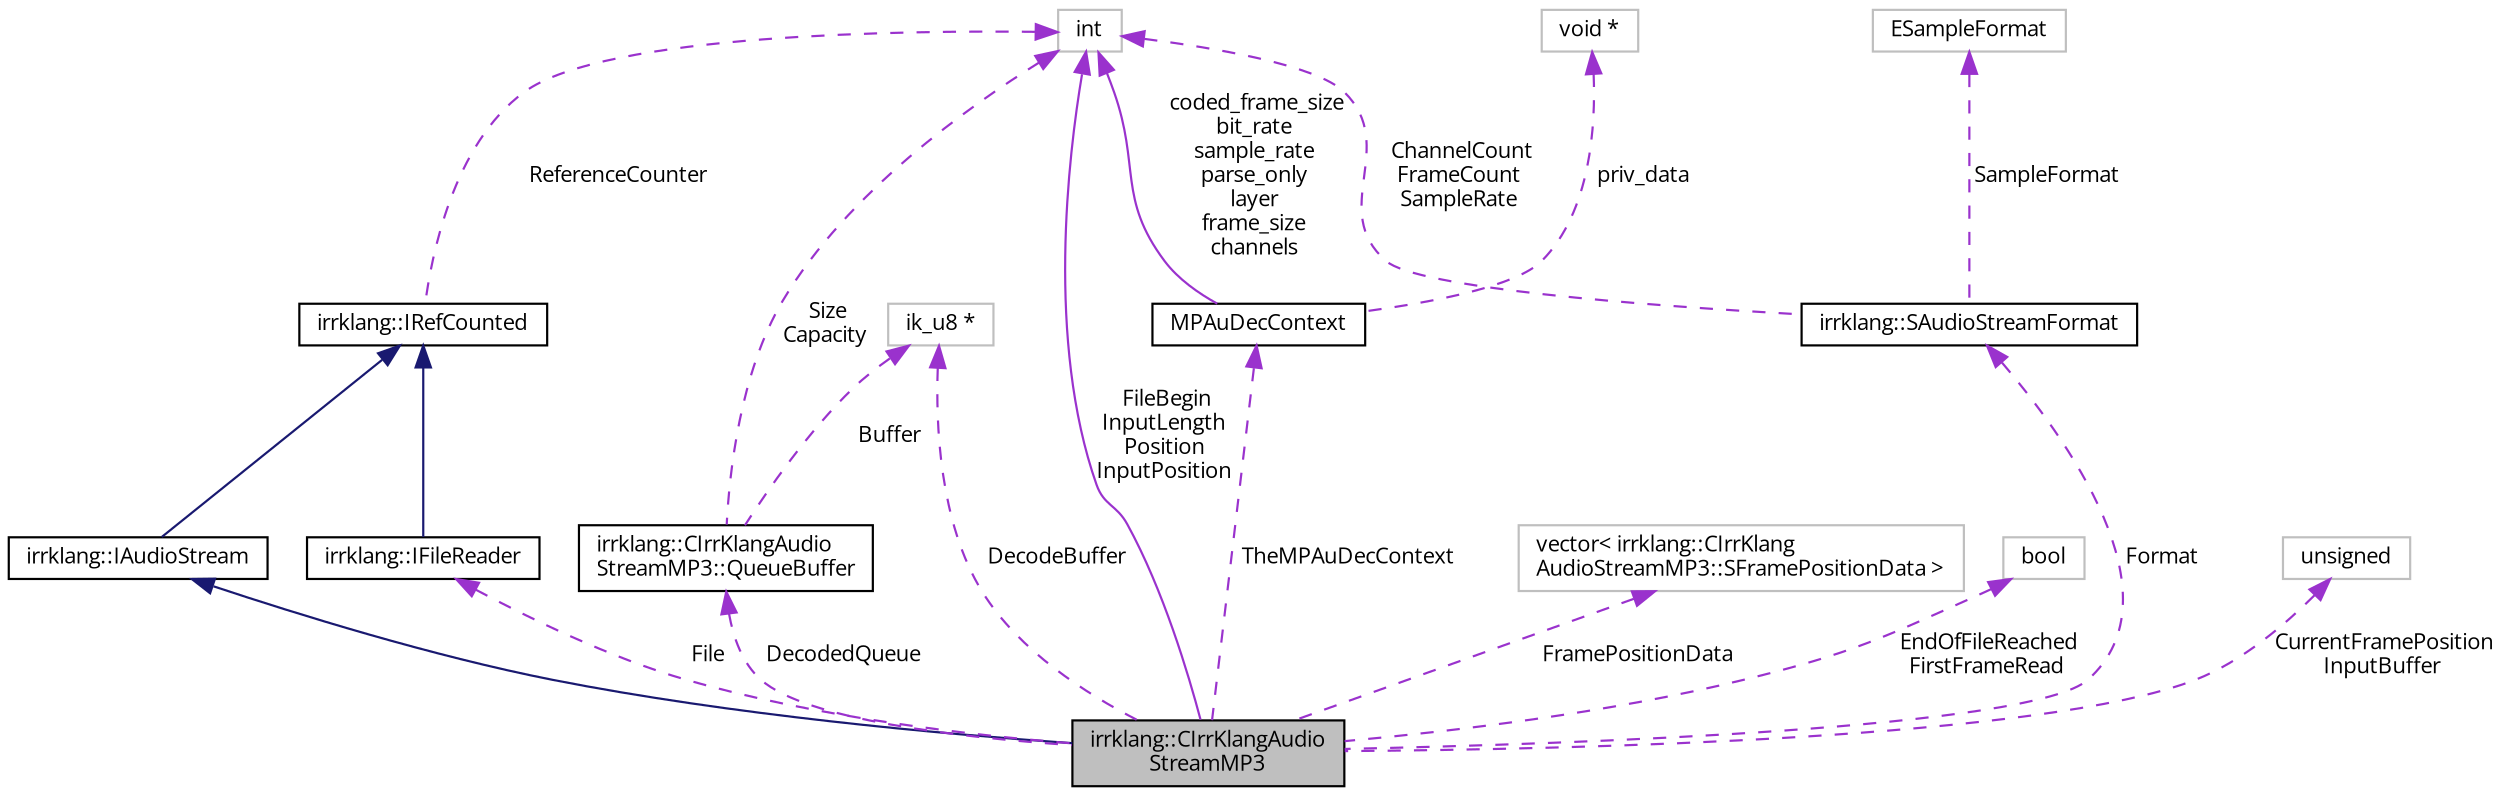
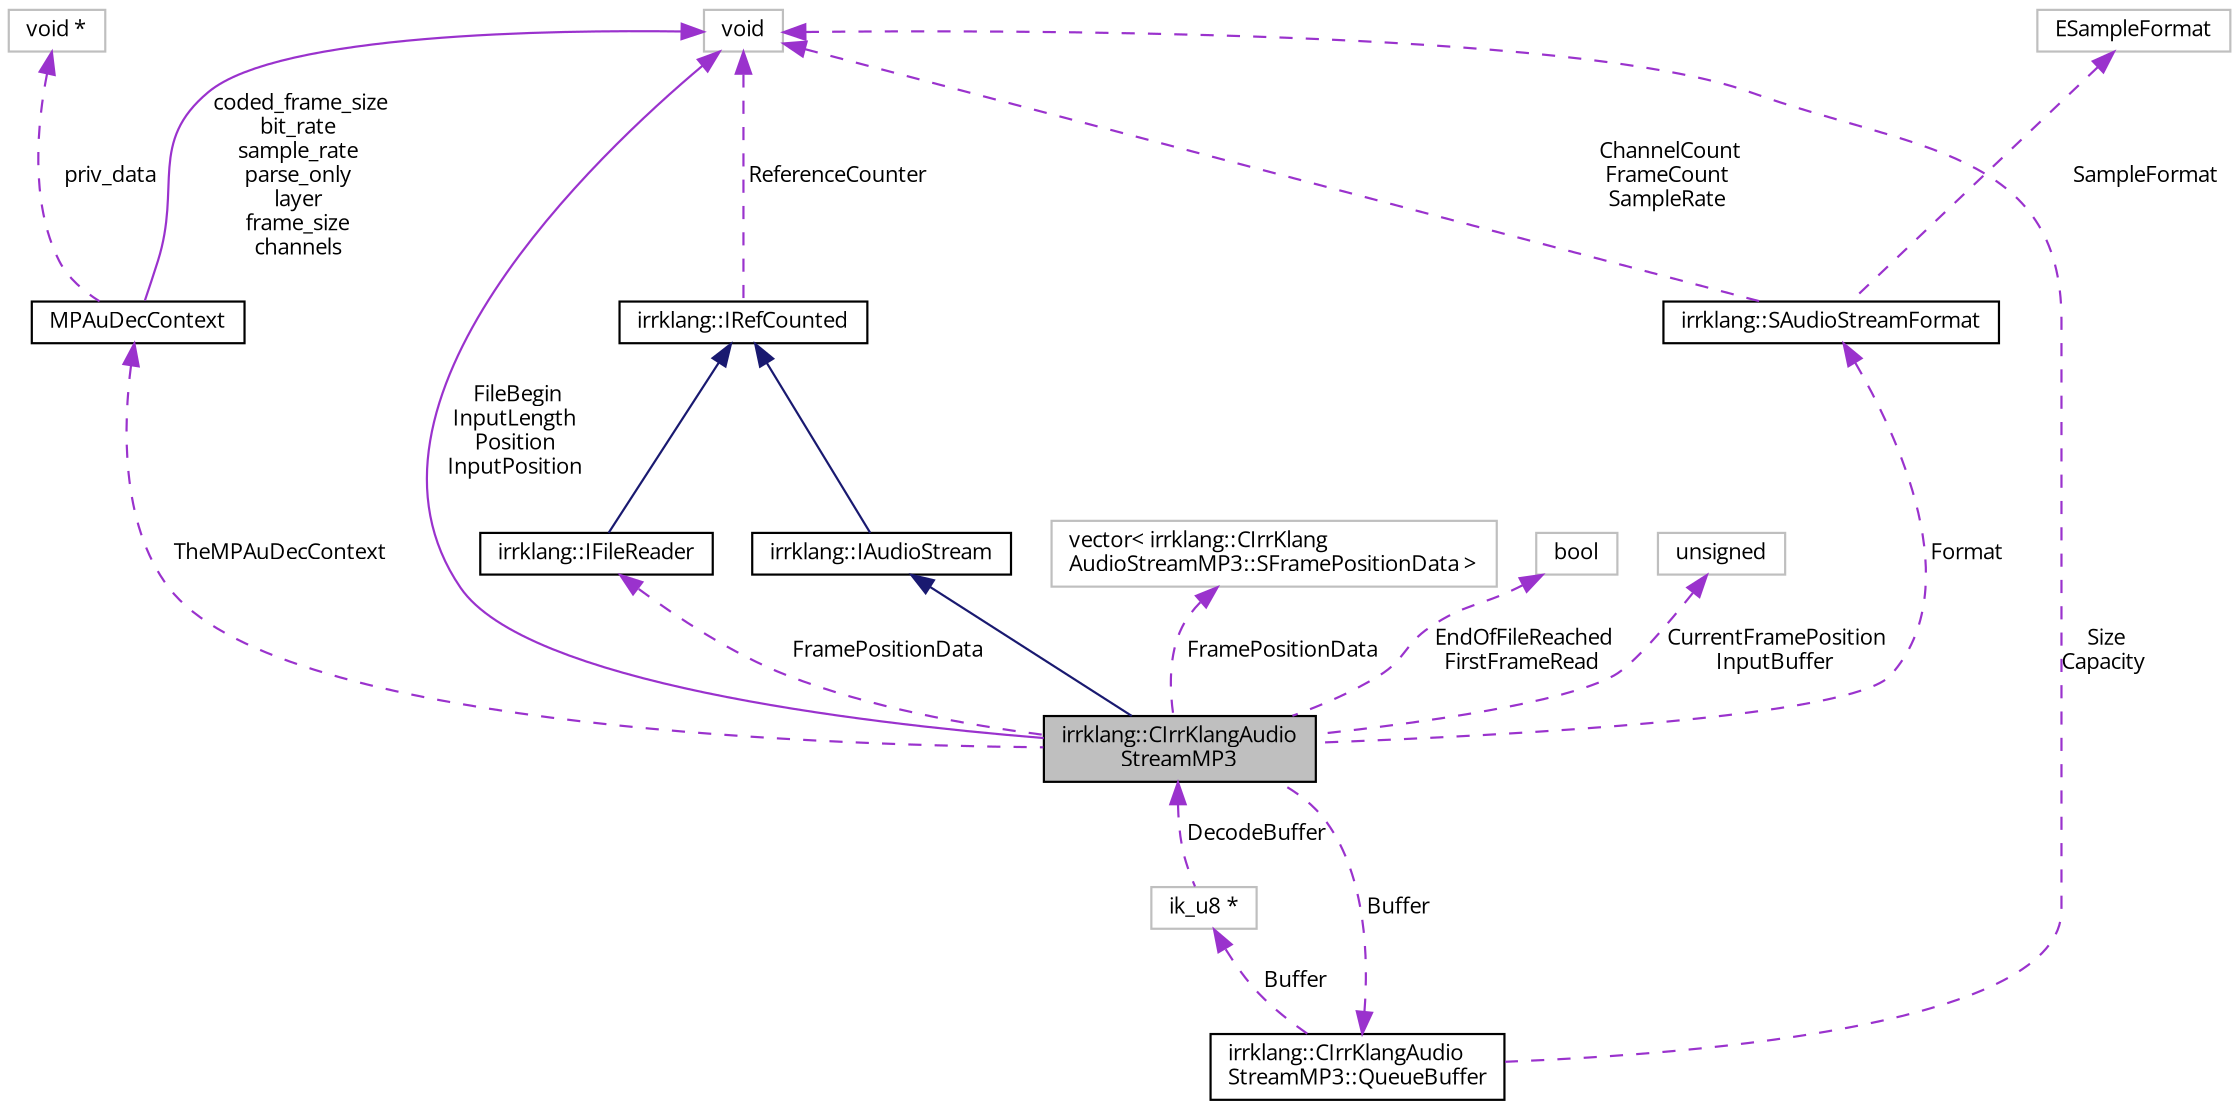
node "int": label "int" -> "void"
edge "irrklang::CIrrKlangAudio StreamMP3" -> "ik_u8 *": reversed
edge "irrklang::CIrrKlangAudio StreamMP3" -> "irrklang::IFileReader": label " File" -> " FramePositionData"
edge "irrklang::CIrrKlangAudio StreamMP3" -> "irrklang::CIrrKlangAudio StreamMP3::QueueBuffer": label " DecodedQueue" -> " Buffer"
